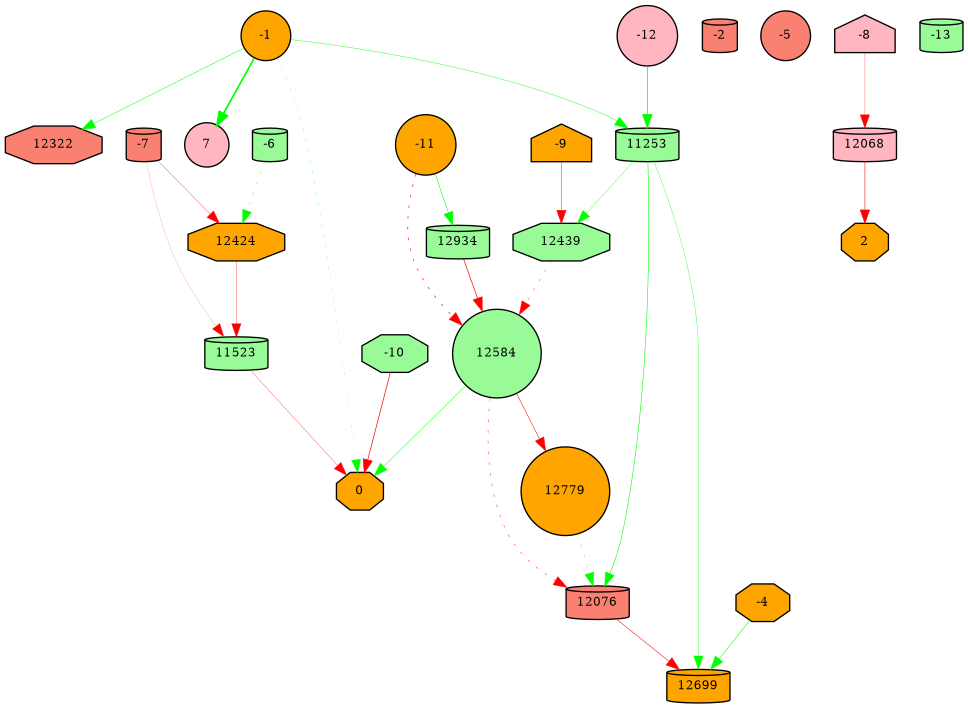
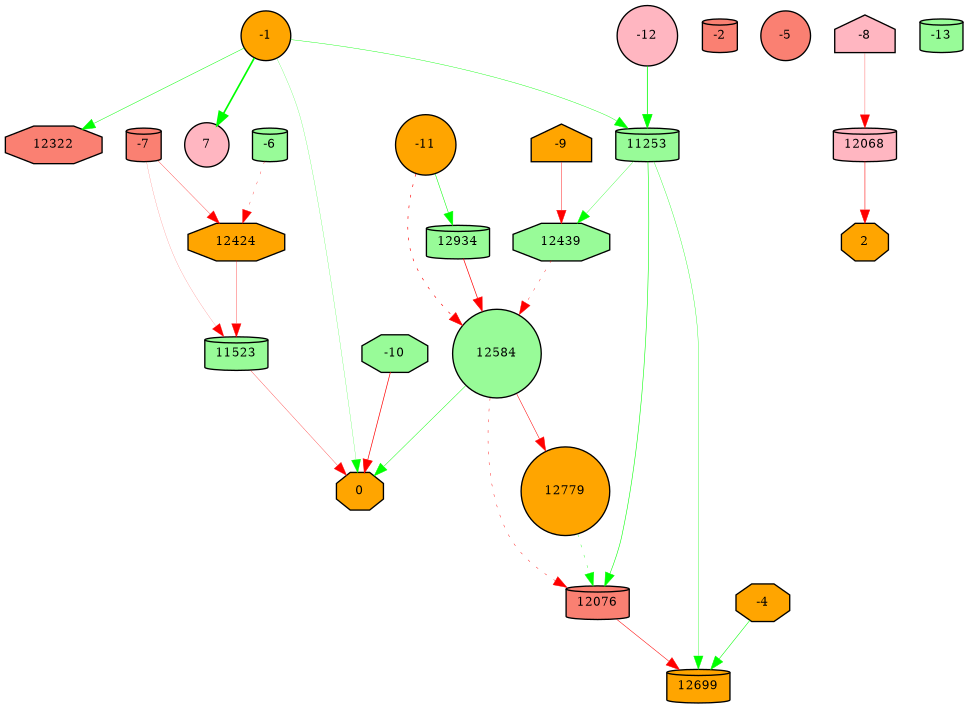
edge "-6" -> "12424": color green -> red
edge "-1" -> "0": style dotted -> solid
